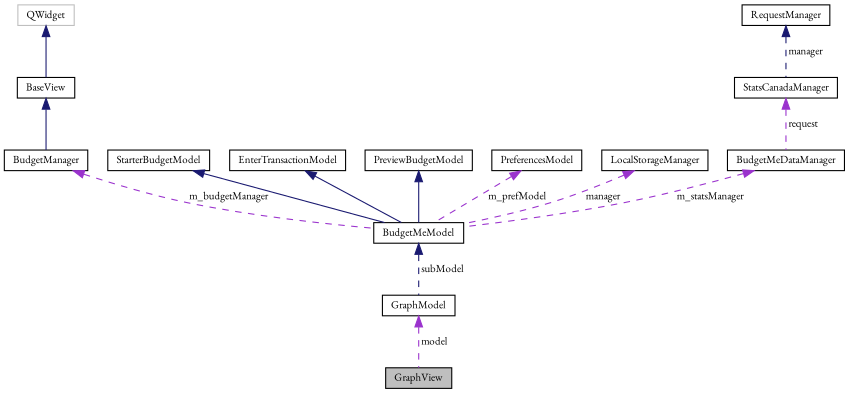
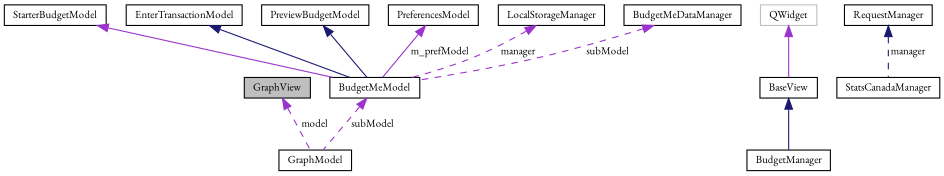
edge "BaseView" -> "QWidget": color midnightblue -> darkorchid3
edge "BudgetMeDataManager" -> "StatsCanadaManager": removed, label "request"
edge "BudgetMeModel" -> "BudgetMeDataManager": label " m_statsManager" -> " subModel"
edge "BudgetMeModel" -> "StarterBudgetModel": color midnightblue -> darkorchid3
edge "BudgetMeModel" -> "PreferencesModel": style dashed -> solid
edge "BudgetMeModel" -> "BudgetManager": removed, label "m_budgetManager"
edge "GraphModel" -> "BudgetMeModel": color midnightblue -> darkorchid3
edge "GraphView" -> "GraphModel": reversed
